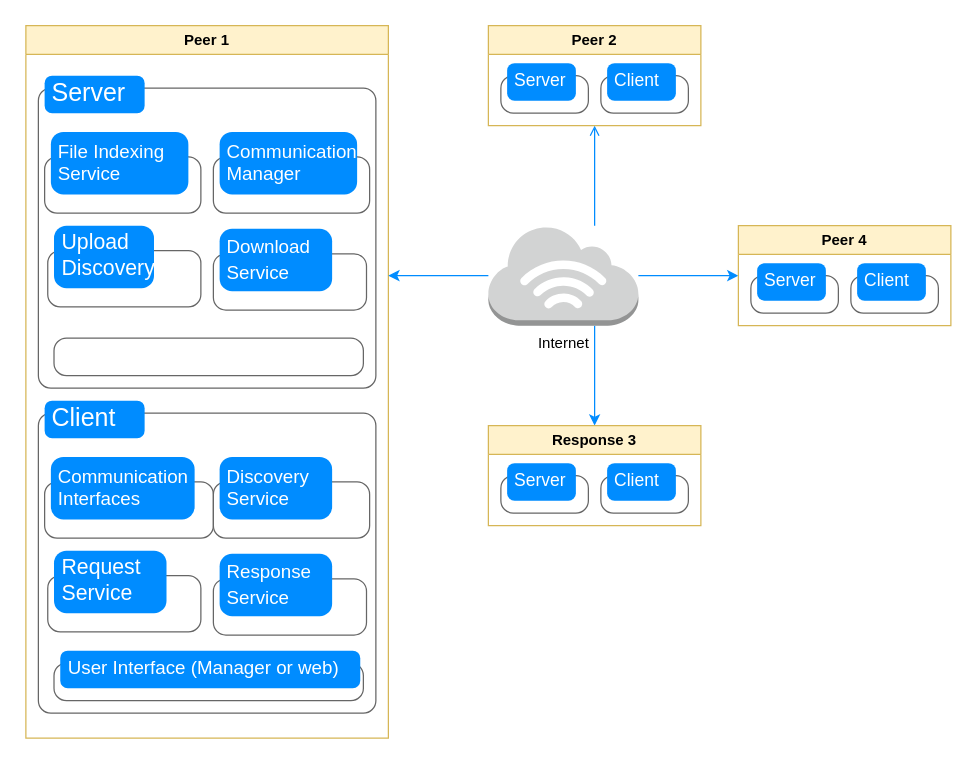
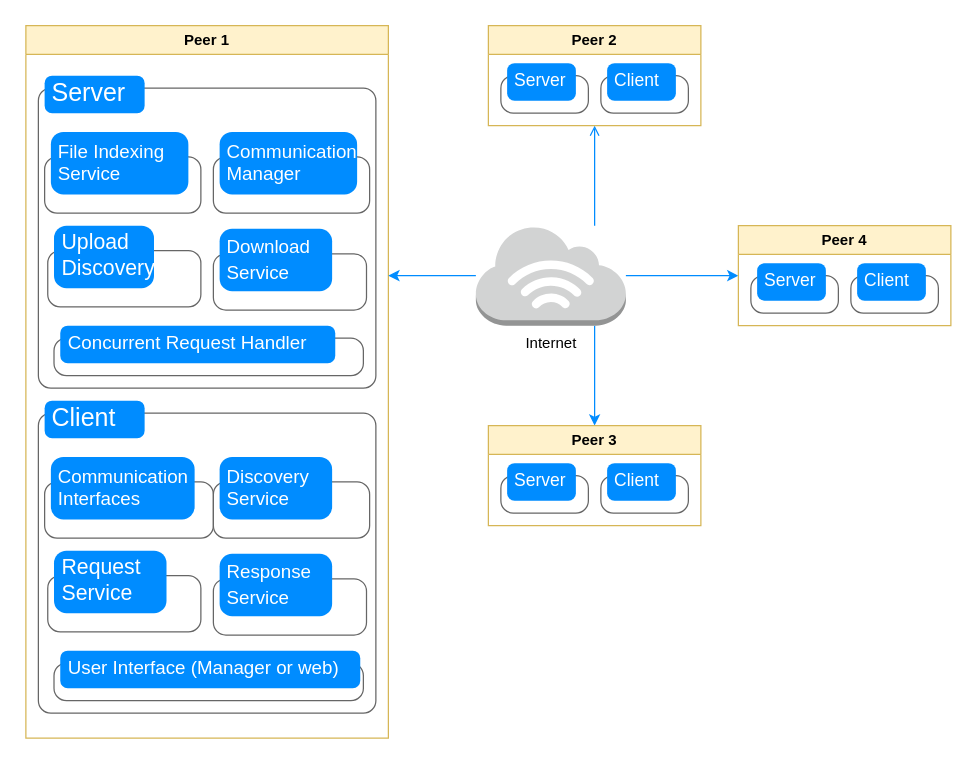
node "Internet": moved (563, 276) -> (551, 276)
node "Concurrent Request Handler": added
node "Response 3": label "Response 3" -> "Peer 3"
